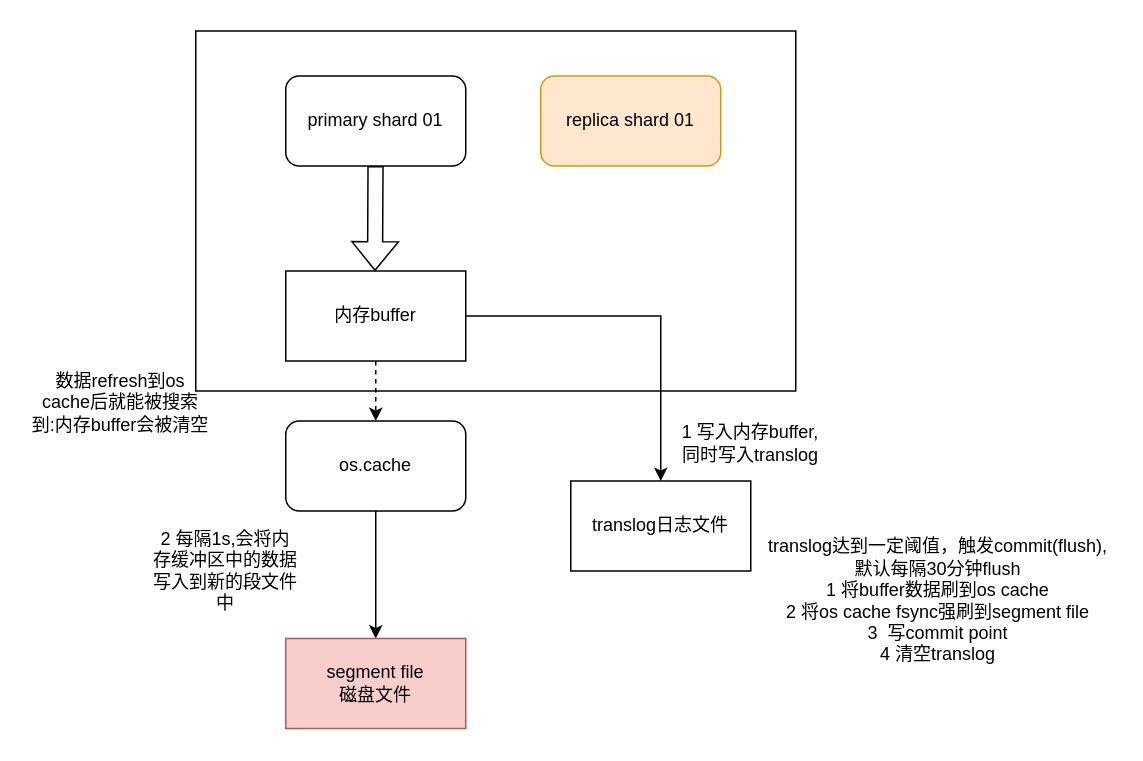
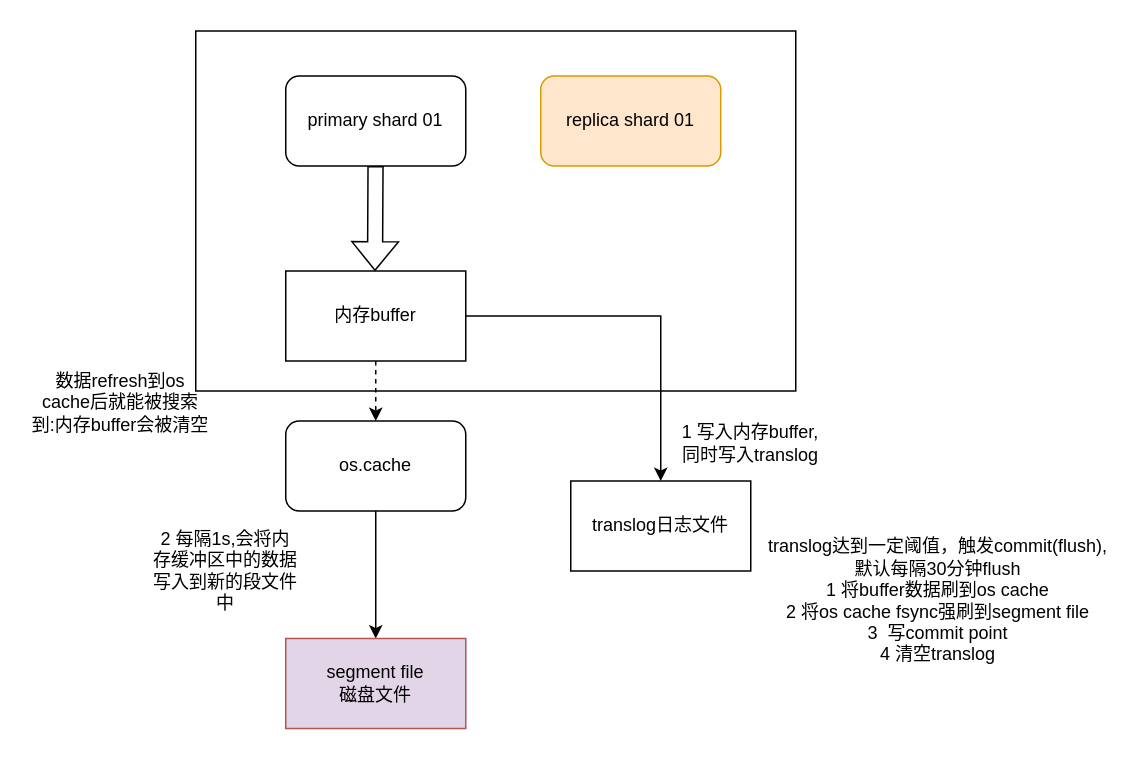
node "segment file 磁盘文件": fillcolor #f8cecc -> #e1d5e7
